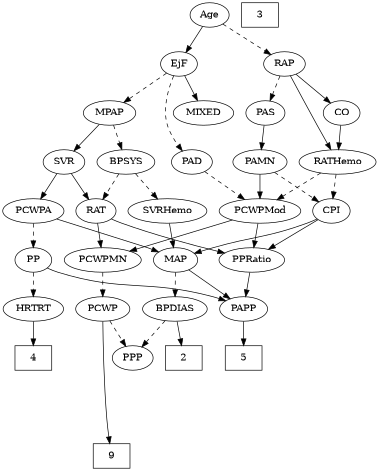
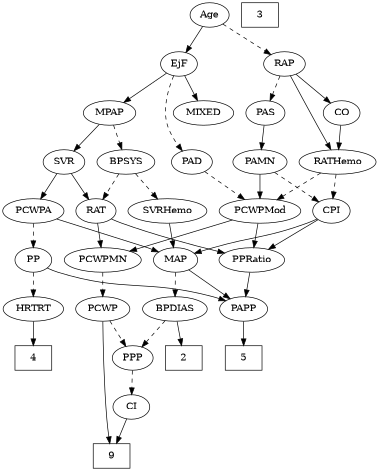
edge "EjF" -> "MPAP": style dashed -> solid
node "CI": added
